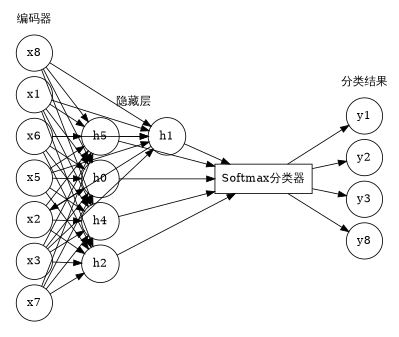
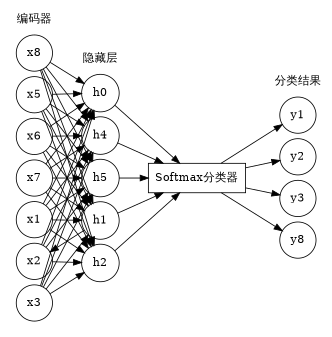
edge "h5" -> "h1": now "x7" -> "h1"
edge "x8" -> "h2": added
